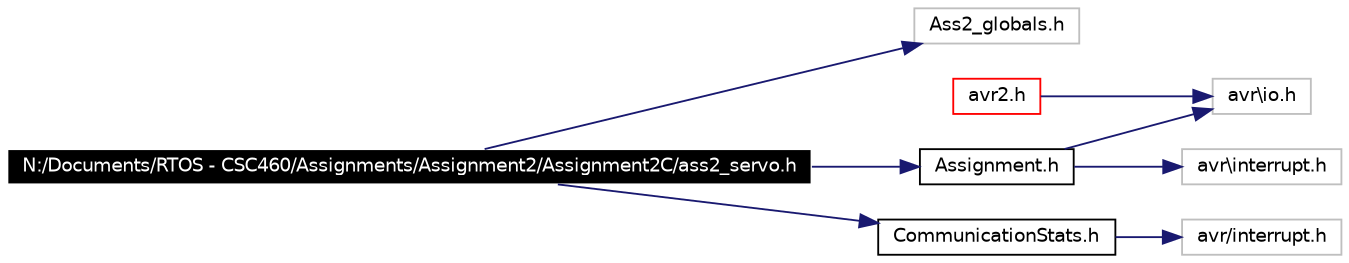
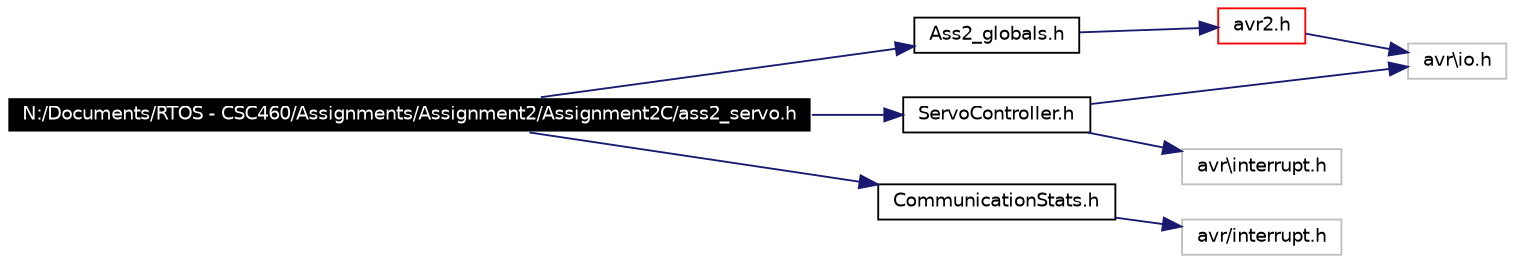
node "Ass2_globals.h": color grey75 -> black
edge "Ass2_globals.h" -> "avr2.h": added
node "Assignment.h": label "Assignment.h" -> "ServoController.h"
